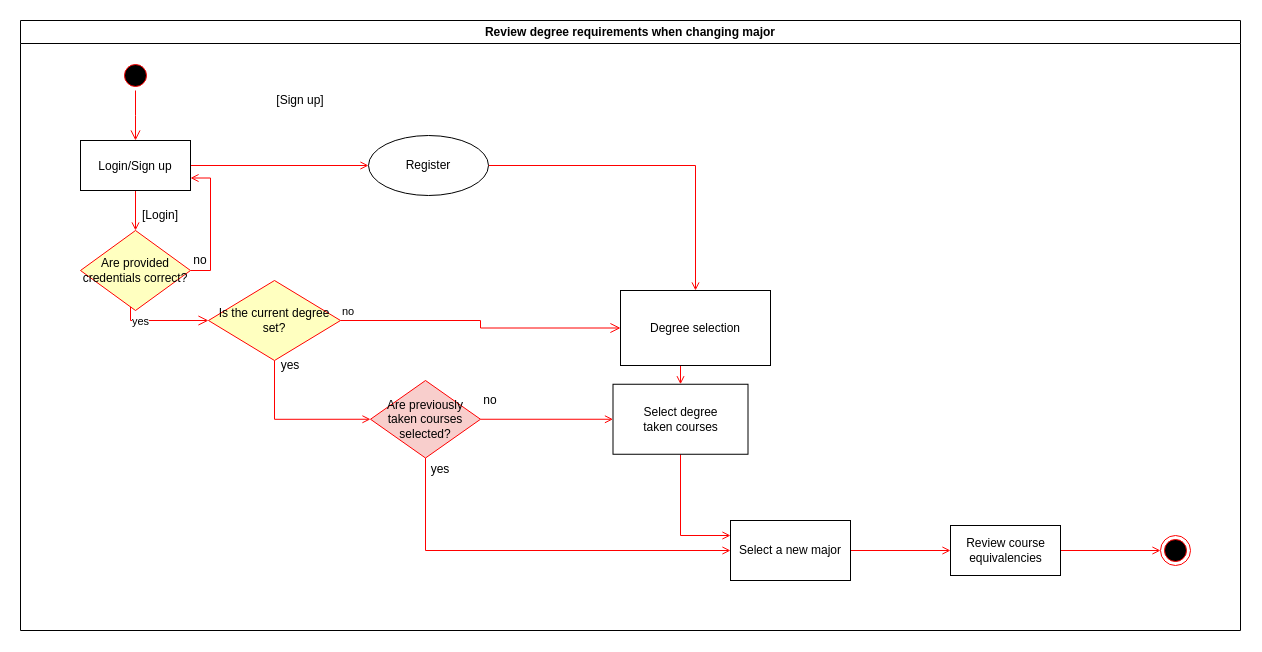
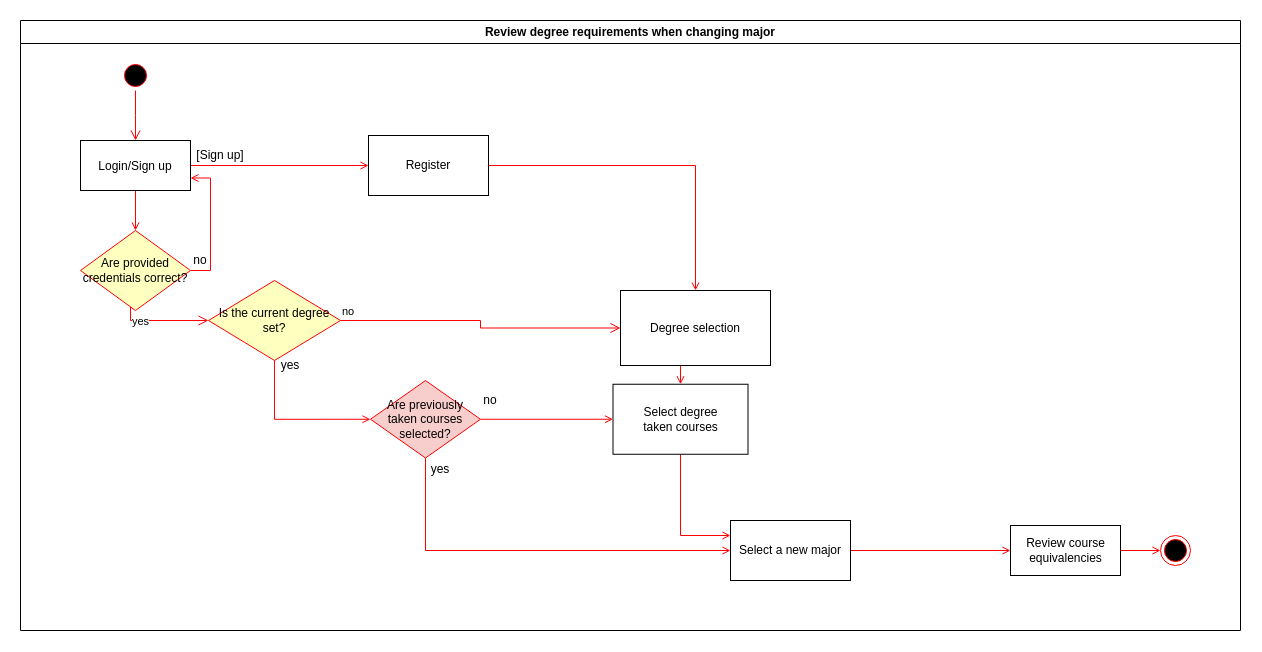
node "[Sign up]": moved (301, 101) -> (221, 156)
node "Register": shape ellipse -> rectangle
node "[Login]": removed
node "Review course equivalencies": moved (1006, 551) -> (1066, 551)
